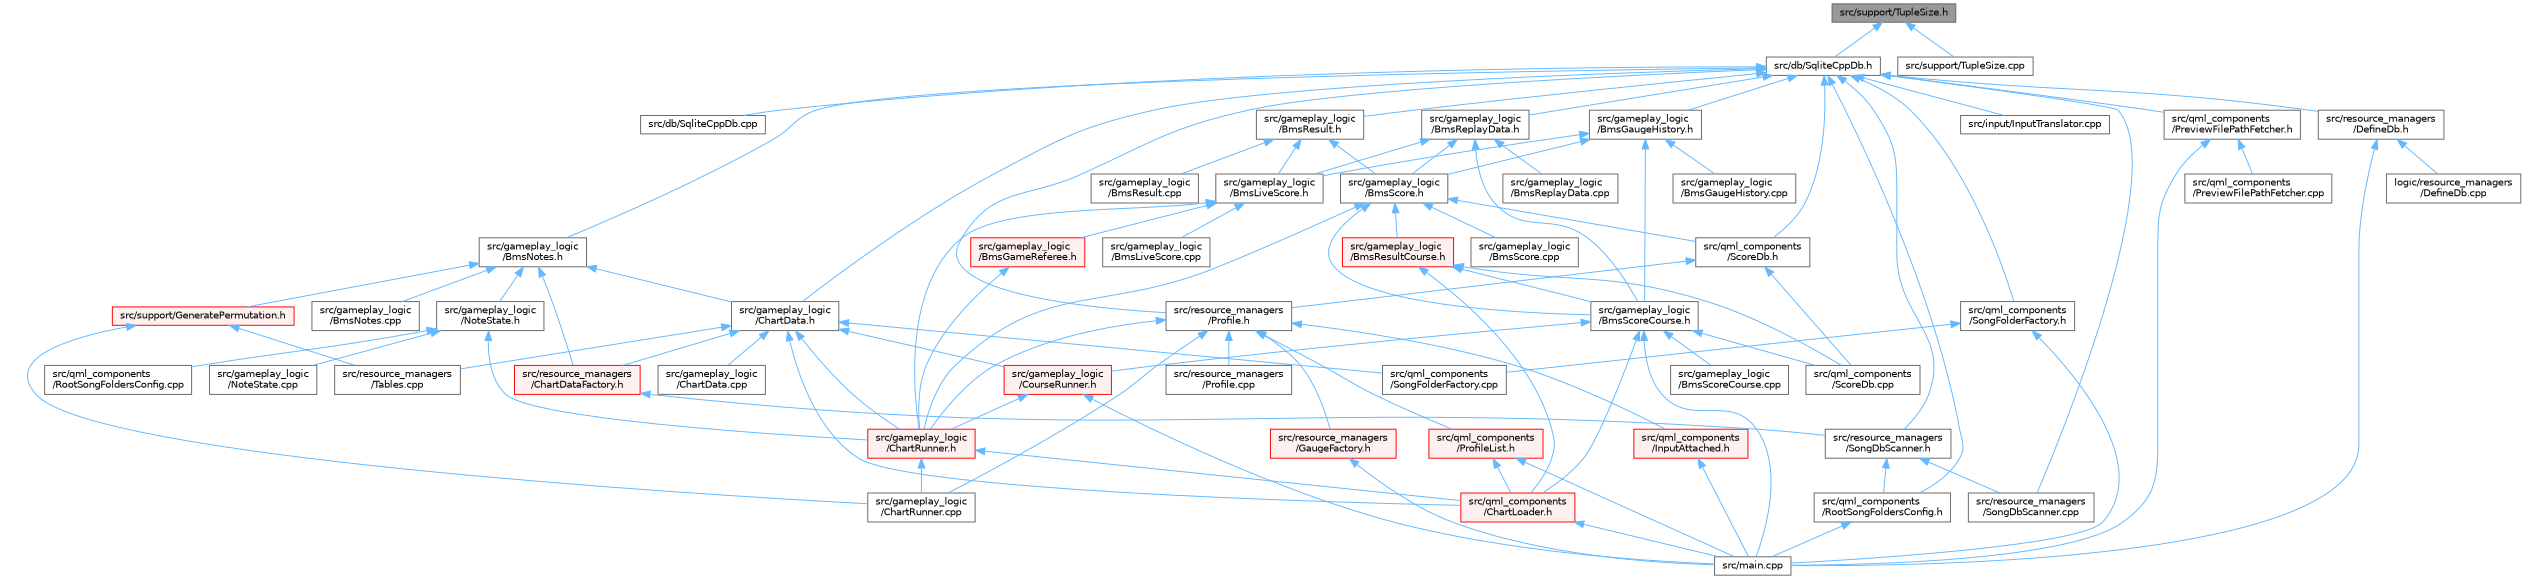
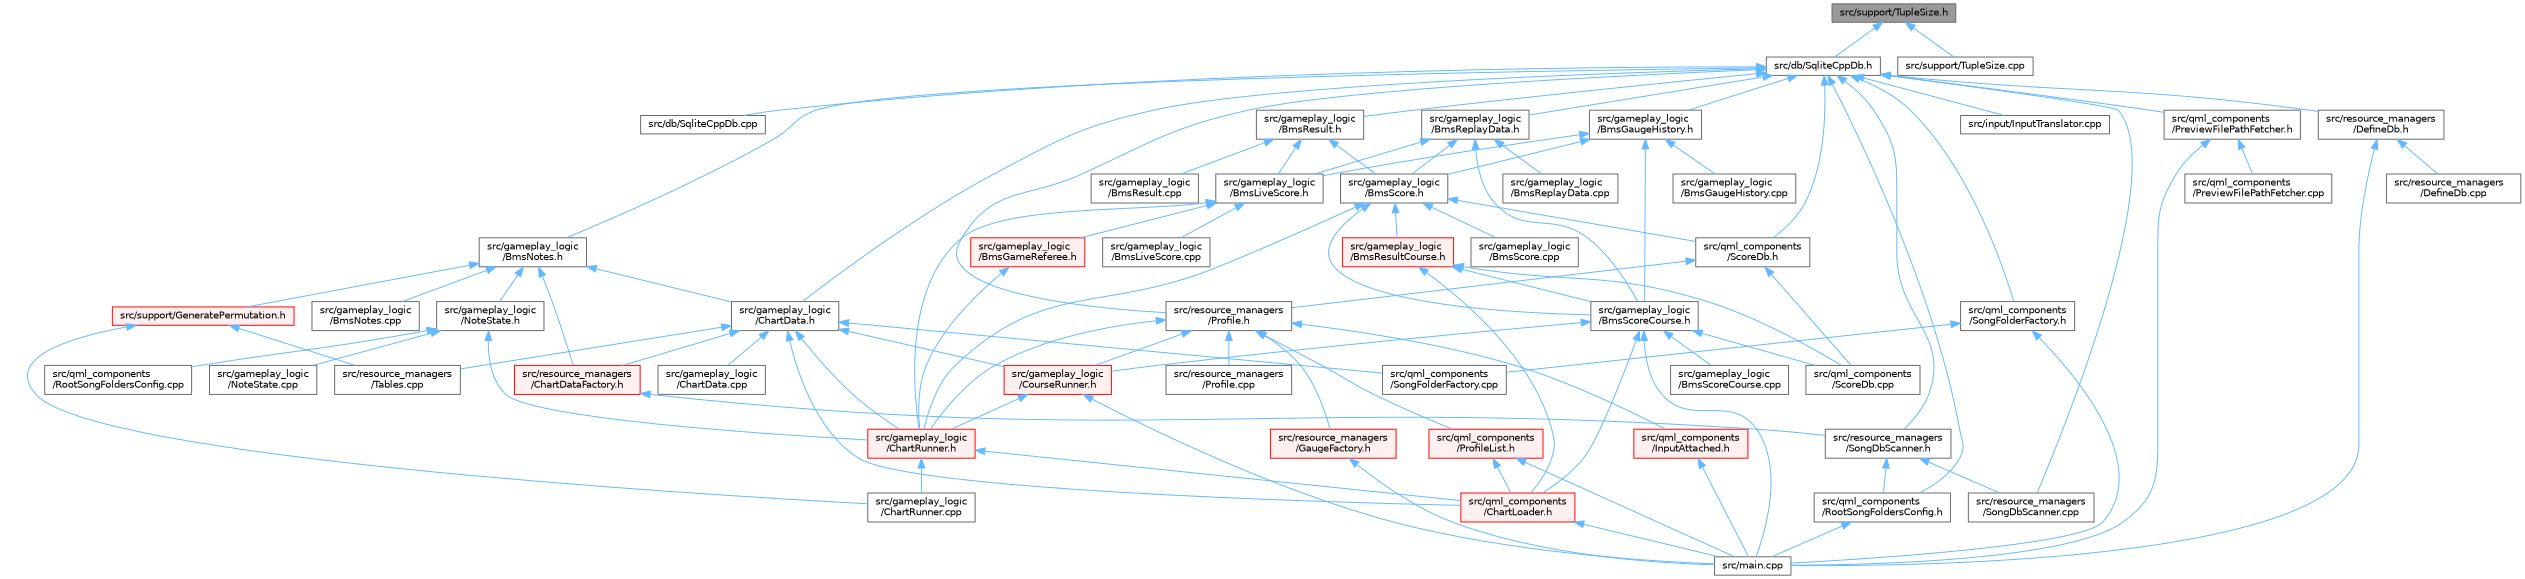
node "logic/resource_managers /DefineDb.cpp": label "logic/resource_managers /DefineDb.cpp" -> "src/resource_managers /DefineDb.cpp"
edge "src/gameplay_logic /ChartRunner.cpp" -> "src/resource_managers /Profile.h": now "src/gameplay_logic /CourseRunner.h" -> "src/resource_managers /Profile.h"
